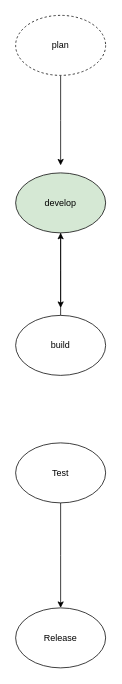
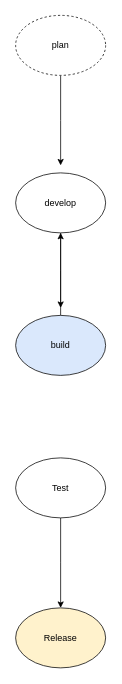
node "develop": fillcolor #d5e8d4 -> #ffffff
node "build": fillcolor #ffffff -> #dae8fc
node "Test": moved (60, 473) -> (60, 488)
node "Release": fillcolor #ffffff -> #fff2cc
